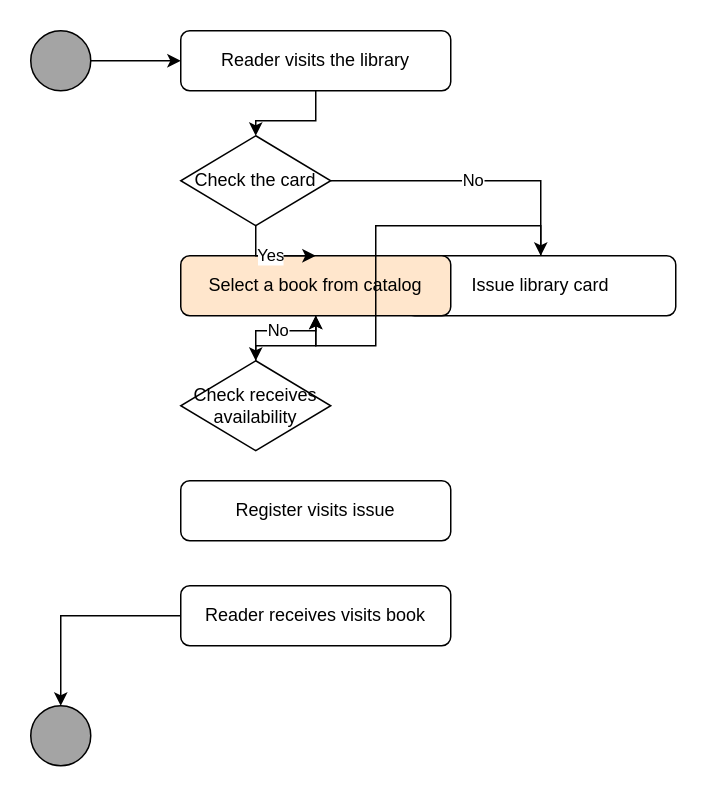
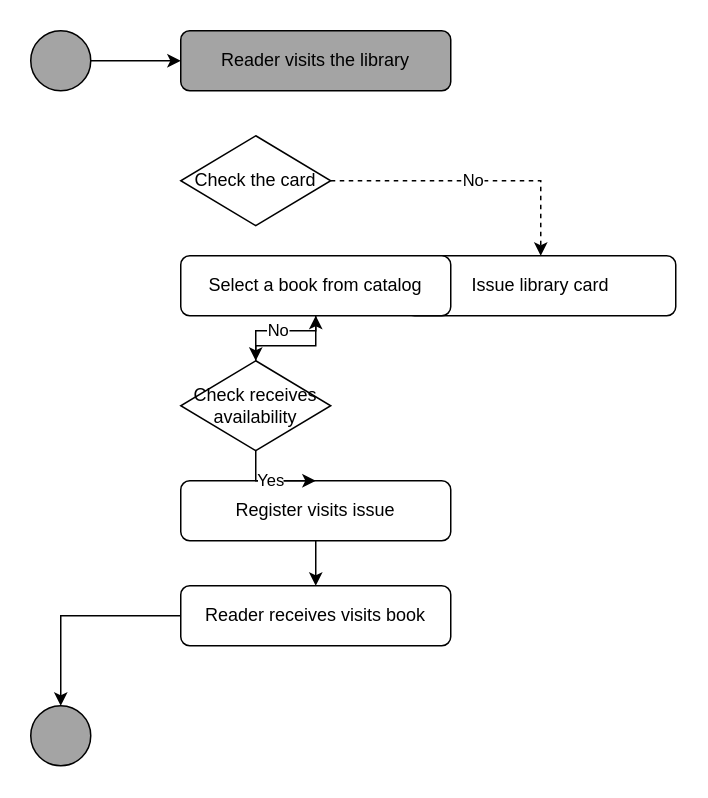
node "Reader visits the library": fillcolor #ffffff -> #a4a4a4
edge "Reader visits the library" -> "Check the card": removed
edge "Check the card" -> "Issue library card": style solid -> dashed
edge "Issue library card" -> "Select a book from catalog": removed
edge "Check the card" -> "Select a book from catalog": removed, label "Yes"
node "Select a book from catalog": fillcolor #ffe6cc -> #ffffff
edge "Check receives availability" -> "Register visits issue": added, label "Yes"
edge "Register visits issue" -> "Reader receives visits book": added
